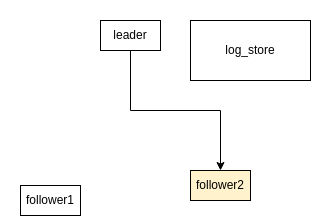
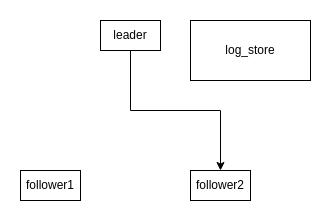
node "follower2": fillcolor #fff2cc -> #ffffff
node "follower1": moved (51, 201) -> (51, 186)
